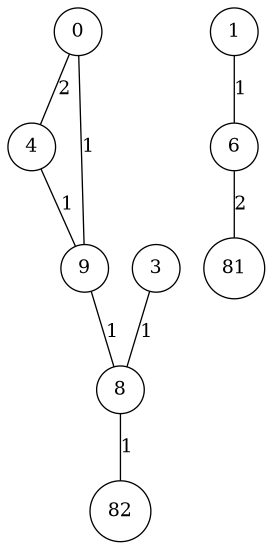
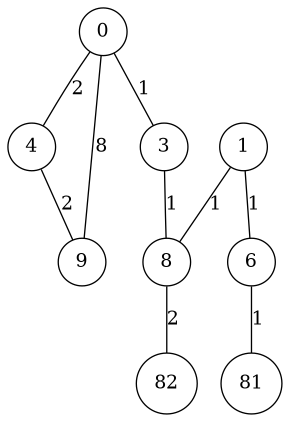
edge "0" -- "3": added, label "1"
edge "0" -- "9": label "1" -> "8"
edge "4" -- "9": label "1" -> "2"
edge "6" -- "81": label "2" -> "1"
edge "9" -- "8": now "1" -- "8"
edge "8" -- "82": label "1" -> "2"
